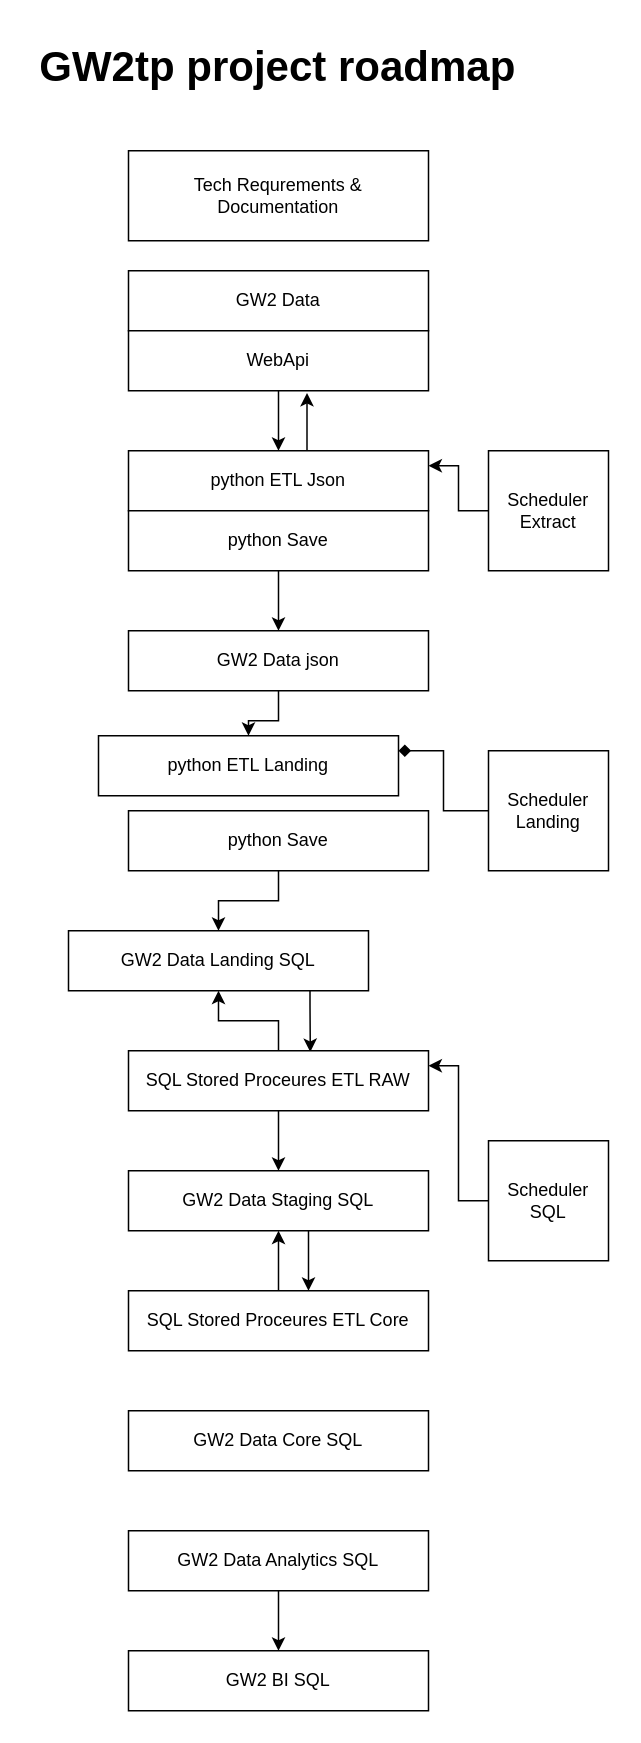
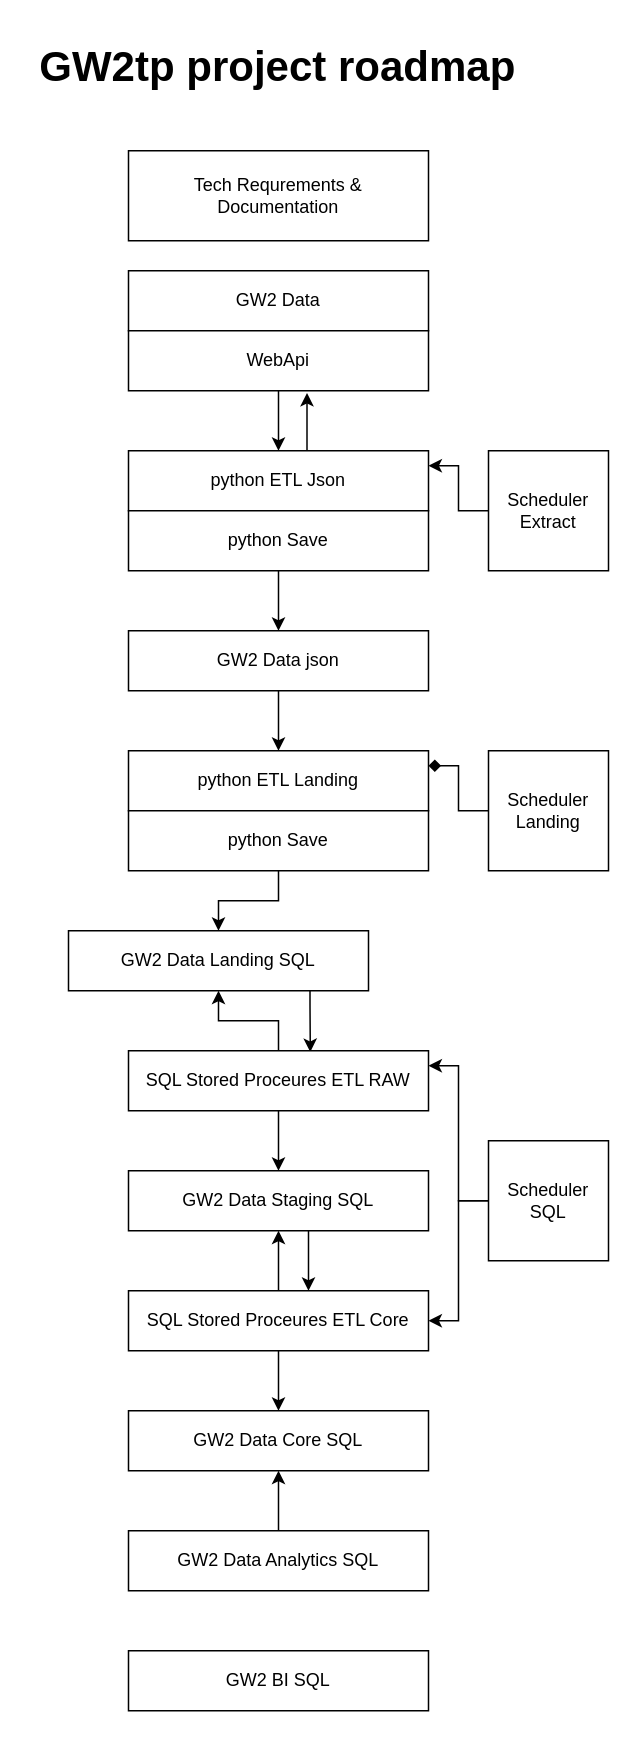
node "python ETL Landing": moved (248, 766) -> (278, 781)
edge "Scheduler SQL" -> "SQL Stored Proceures ETL Core": added
edge "SQL Stored Proceures ETL Core" -> "GW2 Data Core SQL": added
edge "GW2 Data Analytics SQL" -> "GW2 BI SQL": now "GW2 Data Analytics SQL" -> "GW2 Data Core SQL"
